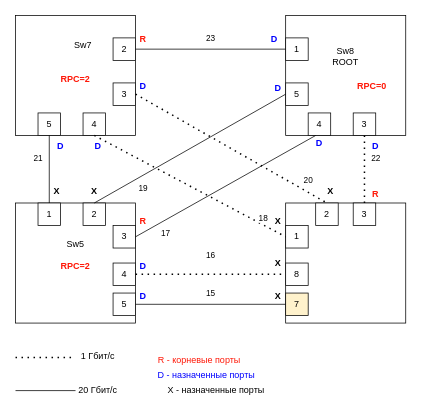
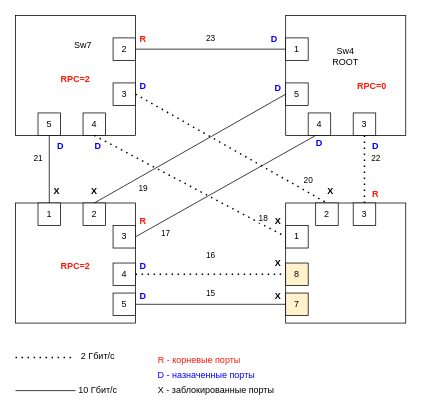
node "Sw8 ROOT": label "Sw8 ROOT" -> "Sw4 ROOT"
node "Sw5": removed
node "8": fillcolor #ffffff -> #fff2cc
node "1 Гбит/с": label "1 Гбит/с" -> "2 Гбит/с"
node "20 Гбит/с": label "20 Гбит/с" -> "10 Гбит/с"
node "Х - назначенные порты": label "Х - назначенные порты" -> "Х - заблокированные порты"
